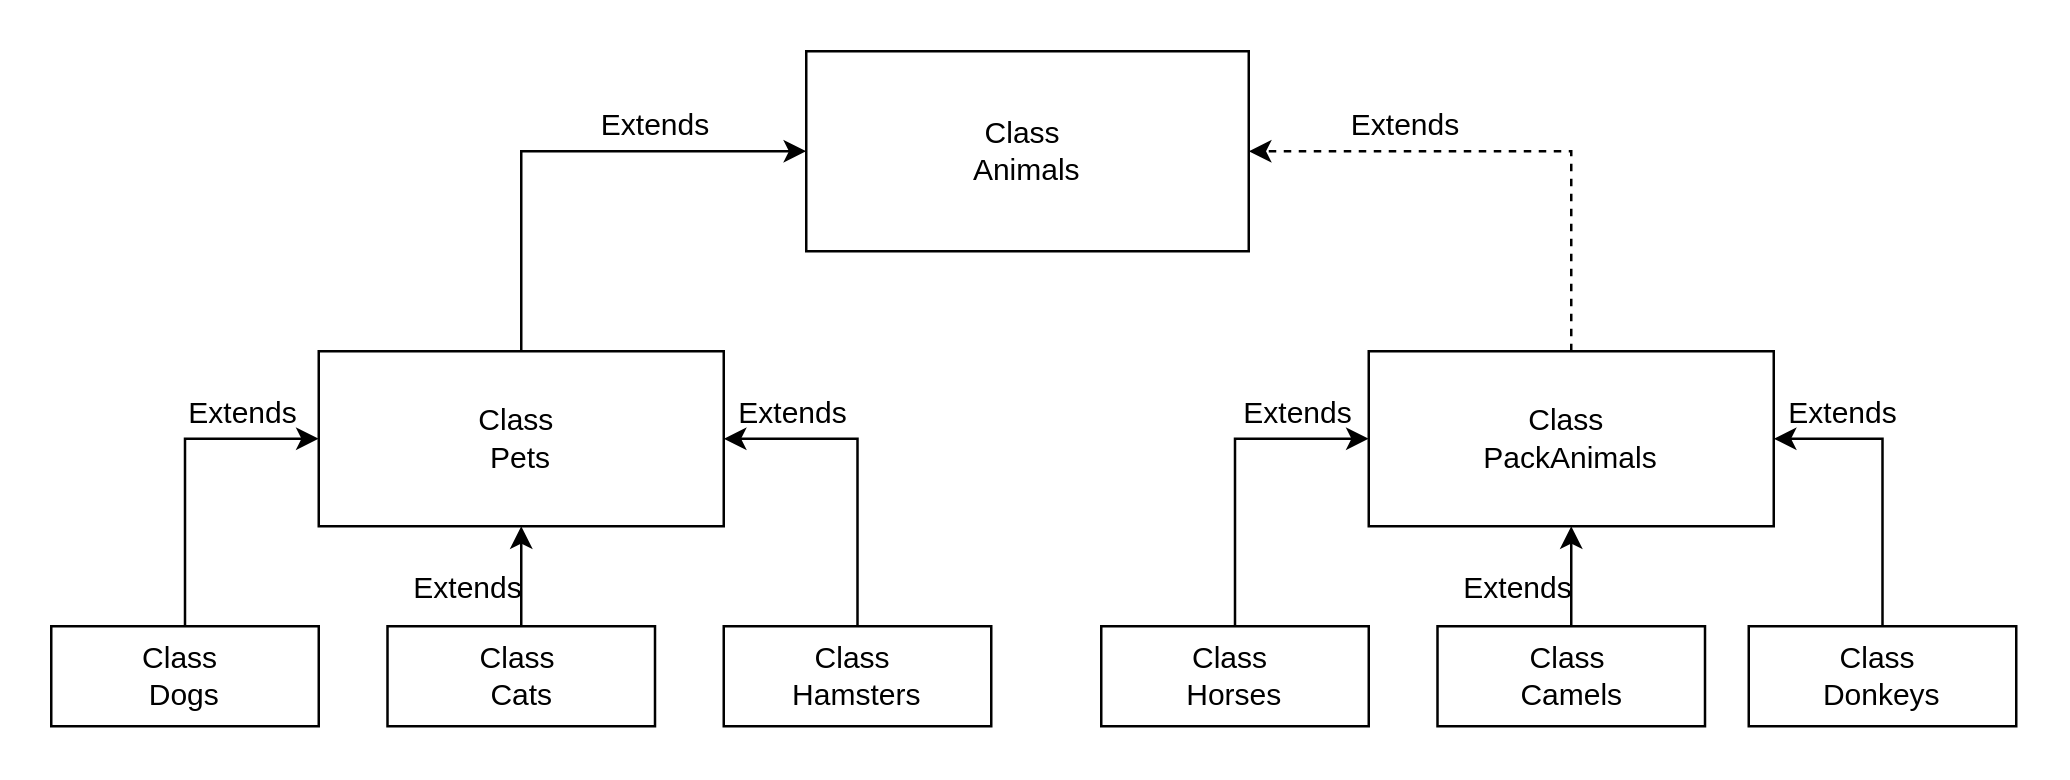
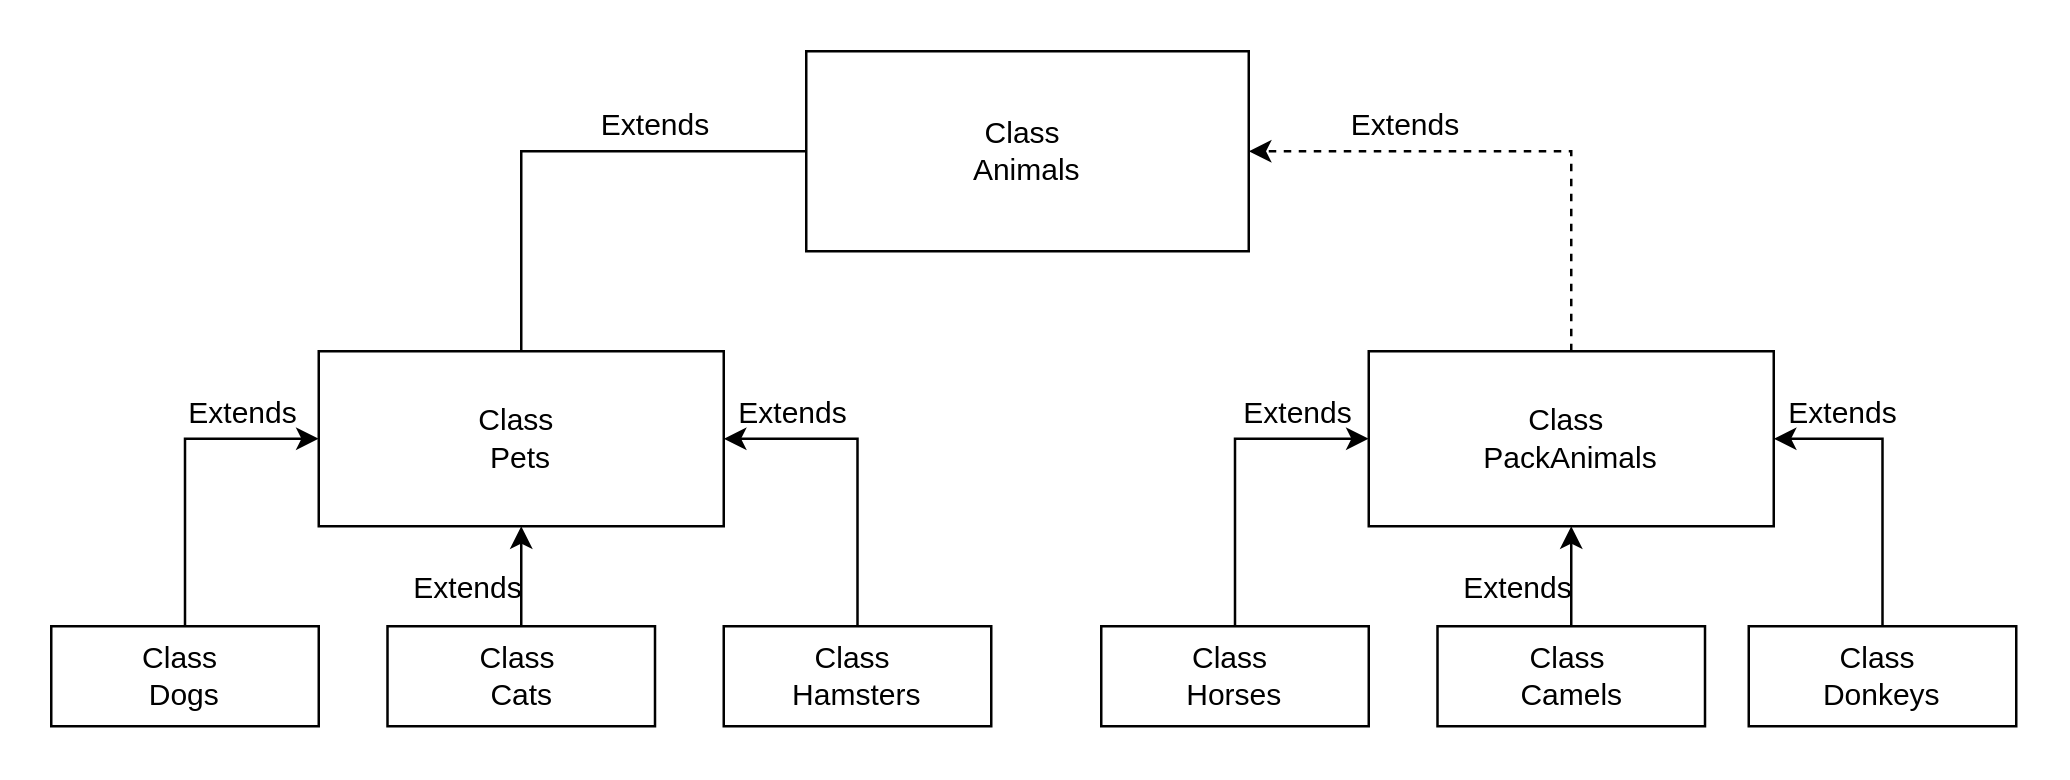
edge "Class Pets" -> "Class Animals": arrowhead classic -> none
